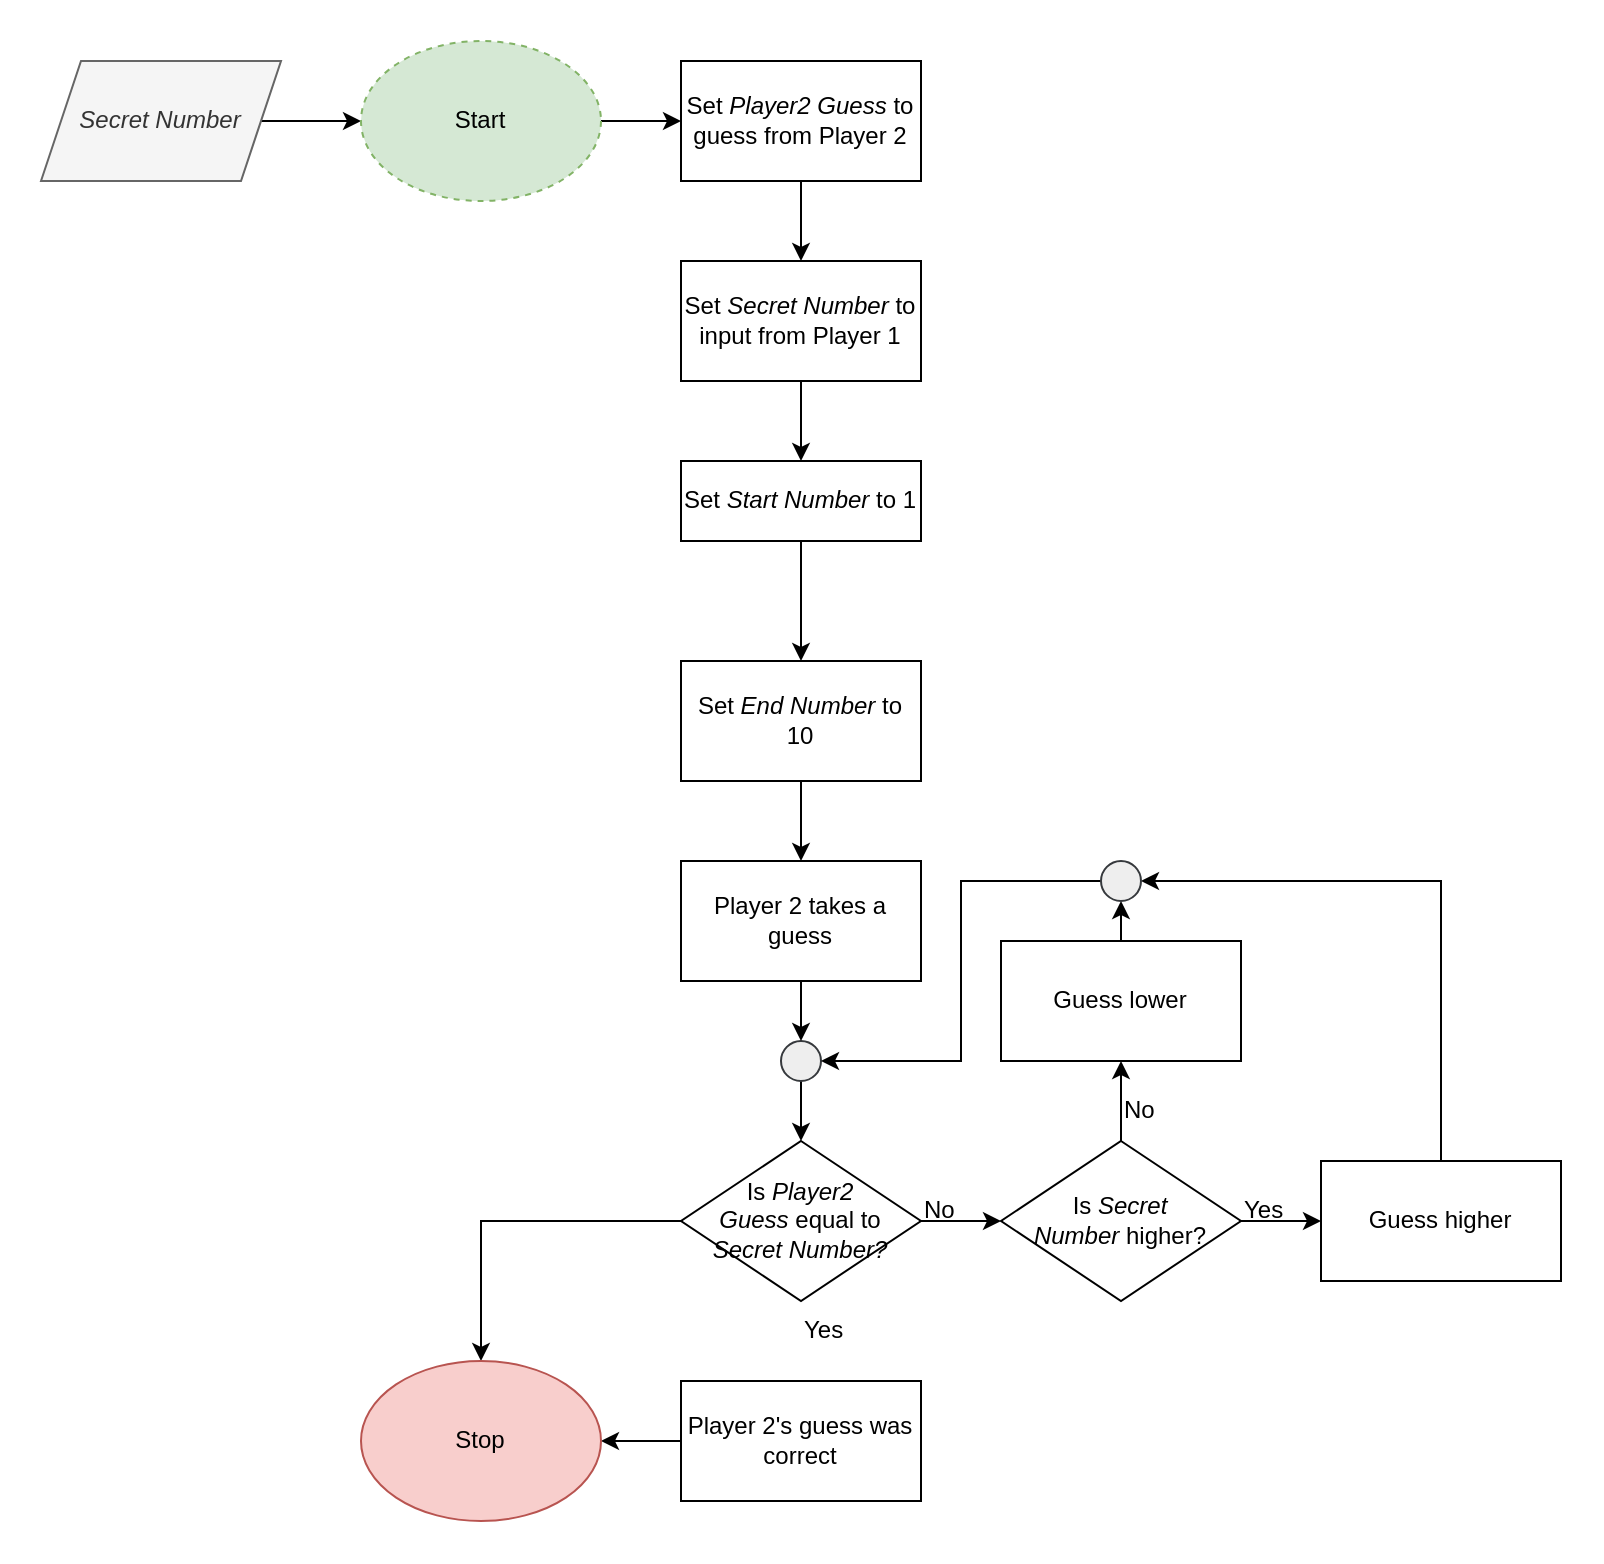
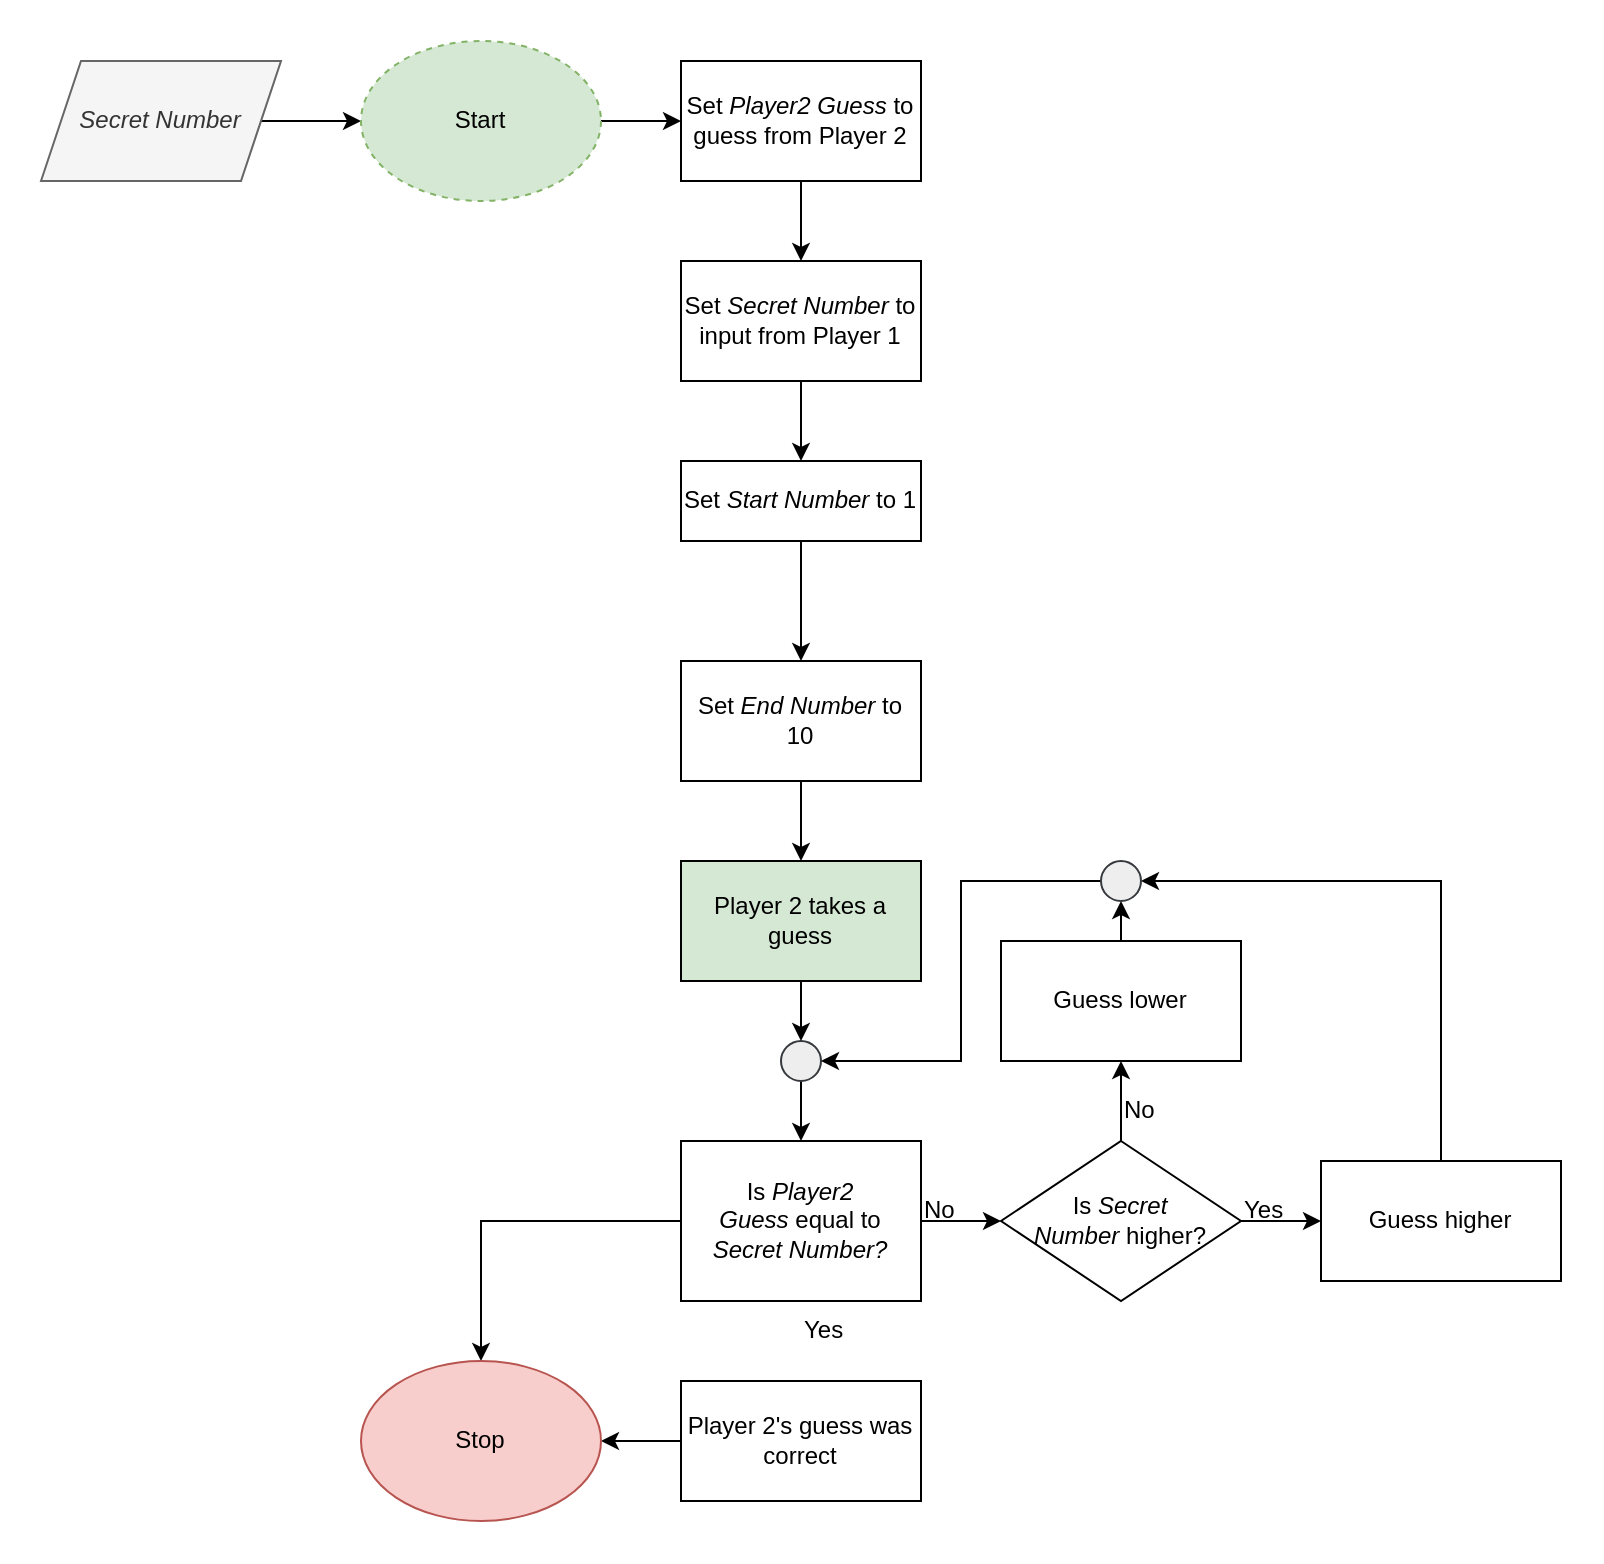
node "Player 2 takes a guess": fillcolor #ffffff -> #d5e8d4
node "Is Player2 Guess equal to Secret Number?": shape diamond -> rectangle
